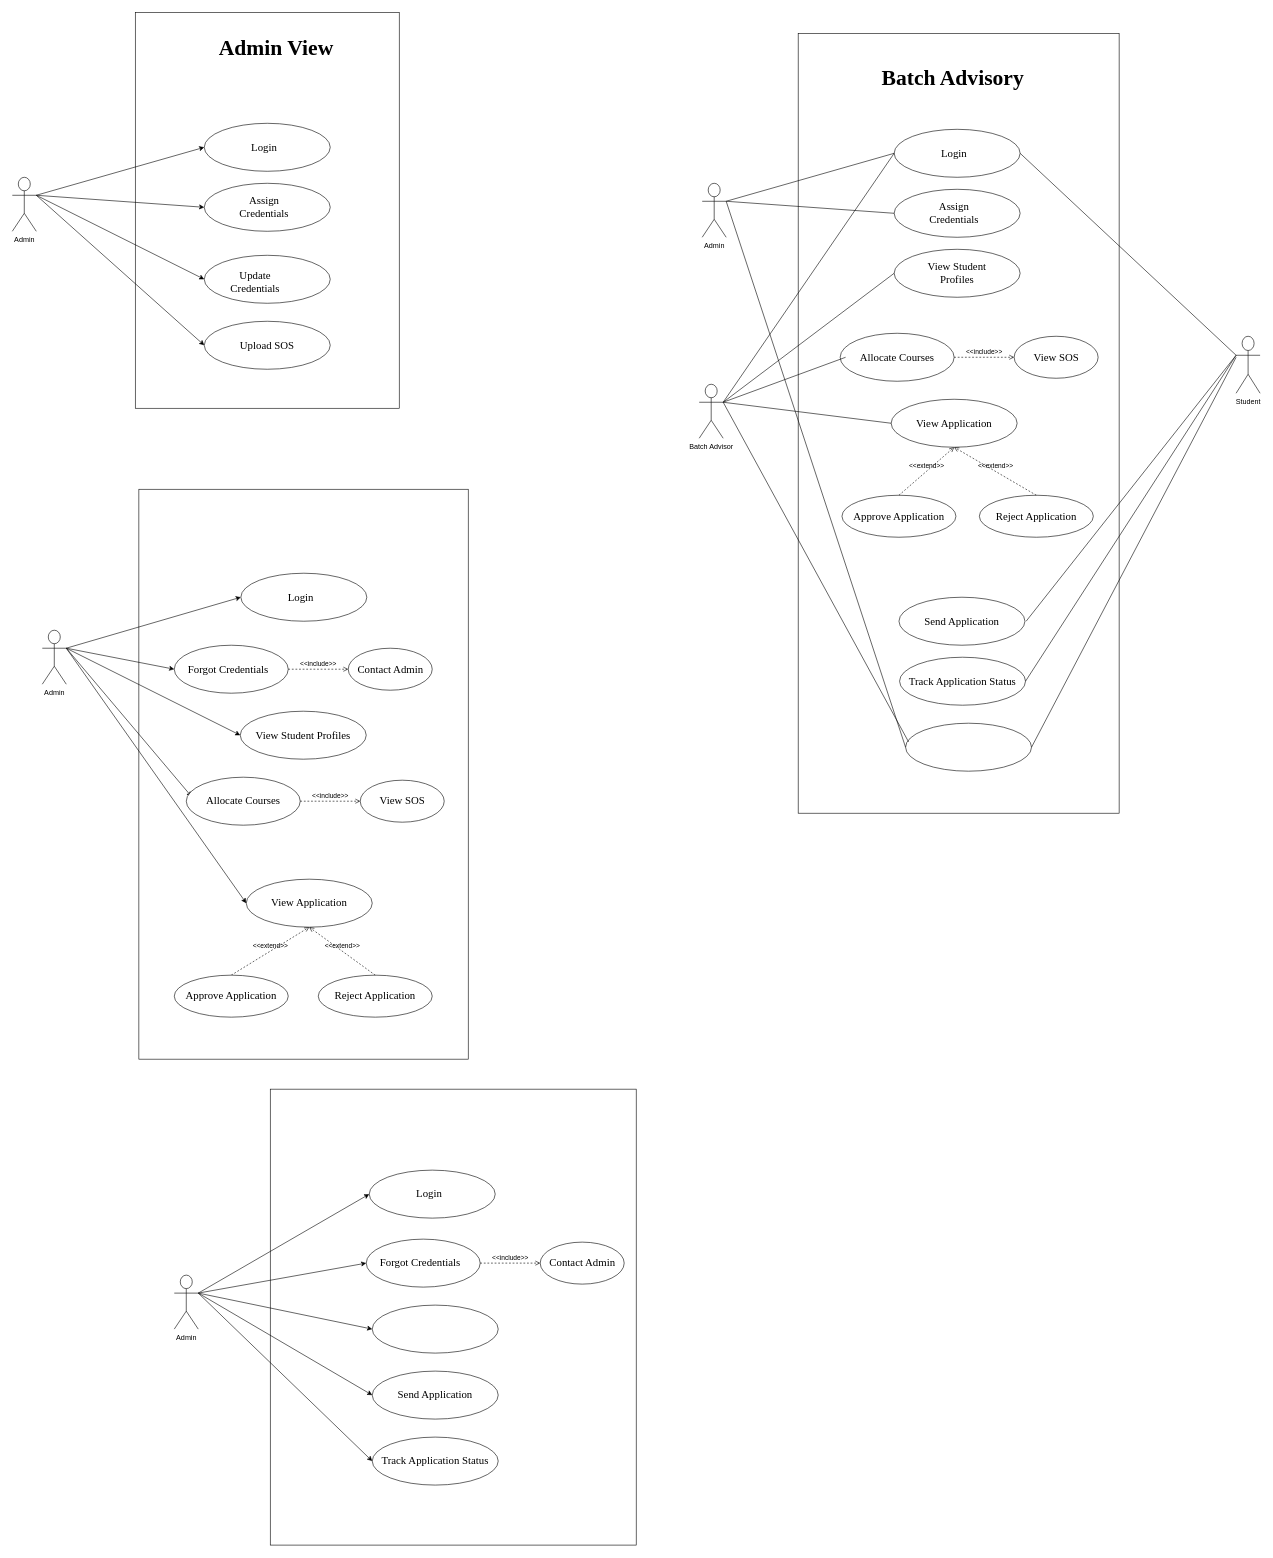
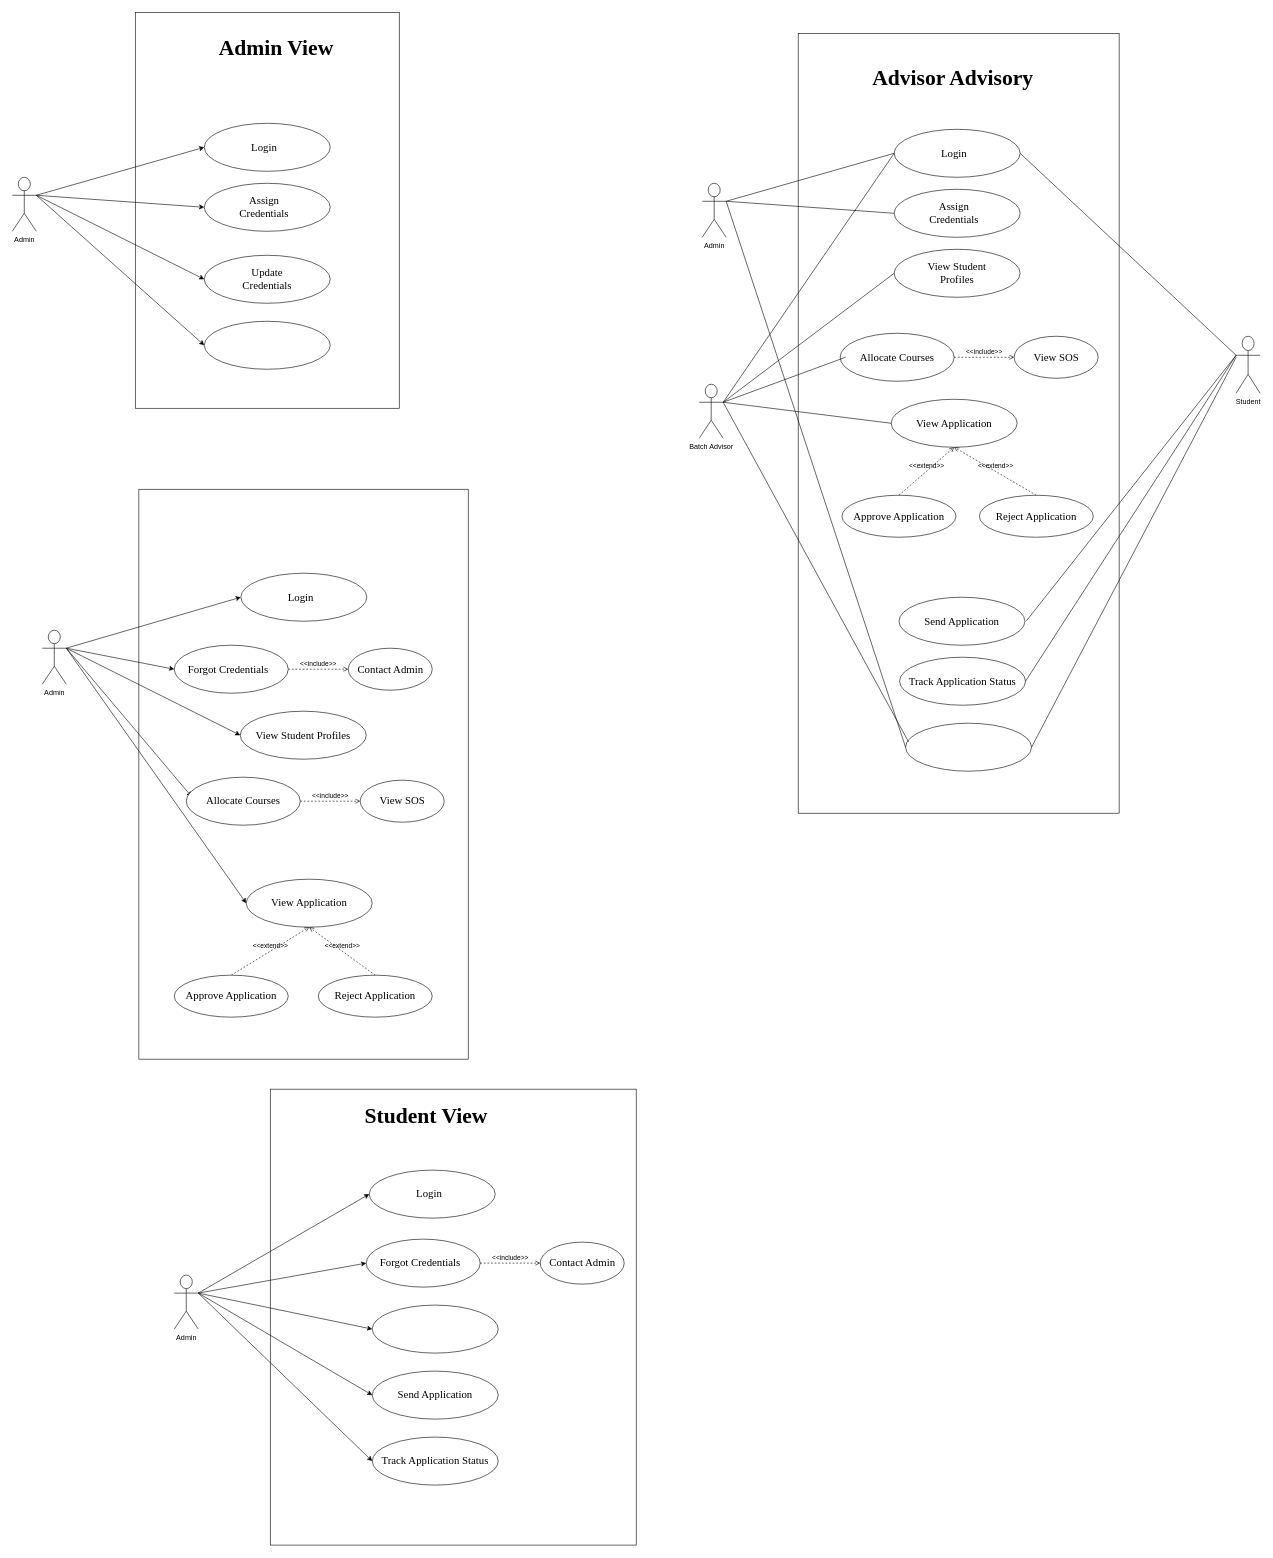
node "Batch Advisory": label "Batch Advisory" -> "Advisor Advisory"
node "Update Credentials": moved (255, 282) -> (267, 279)
node "Upload SOS": removed
node "Student View": added
